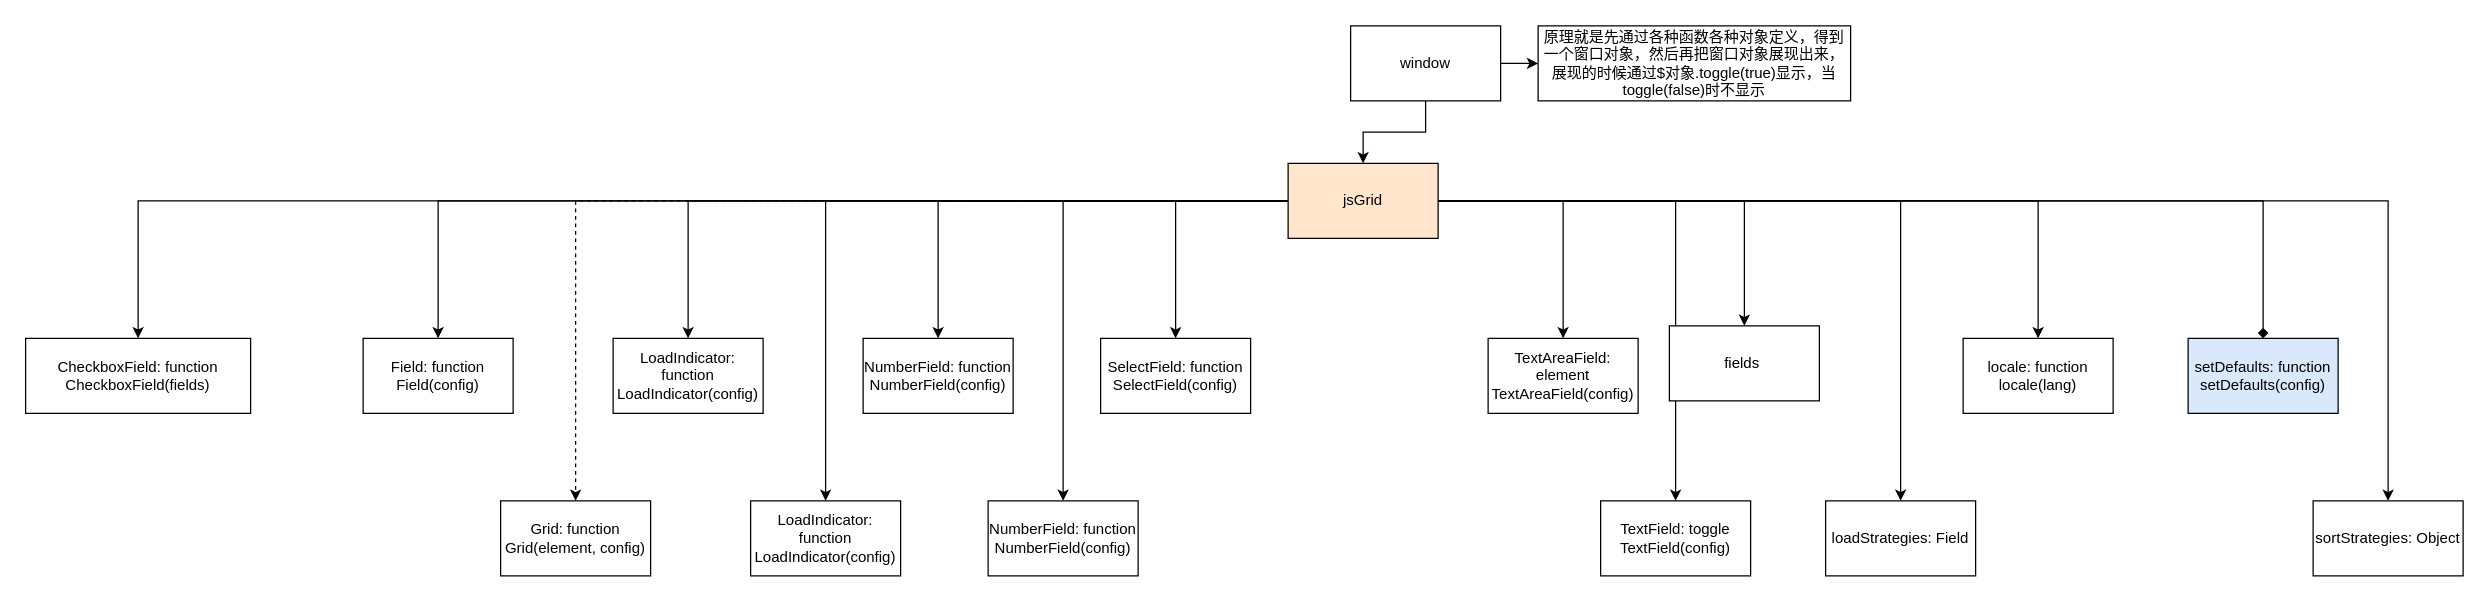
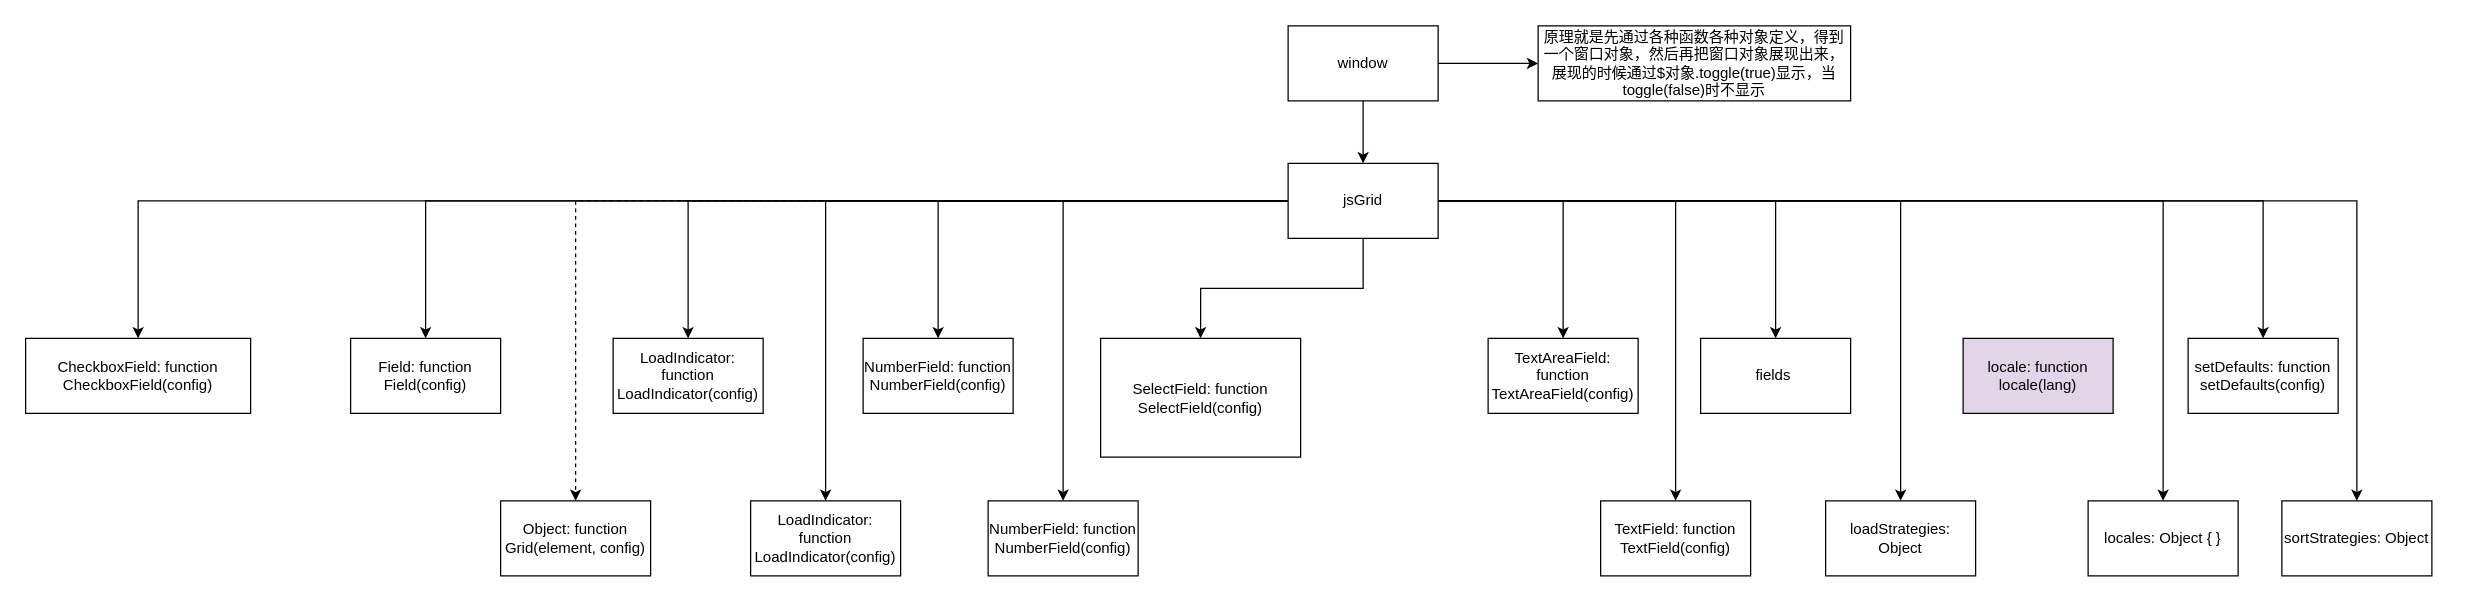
node "window": moved (1426, 63) -> (1363, 63)
node "jsGrid": fillcolor #ffe6cc -> #ffffff
edge "jsGrid" -> "locale: function locale(lang)": removed
edge "jsGrid" -> "setDefaults: function setDefaults(config)": arrowhead diamond -> classic
edge "jsGrid" -> "locales: Object { }": added
node "fields": moved (1744, 363) -> (1776, 376)
node "CheckboxField: function CheckboxField(fields)": label "CheckboxField: function CheckboxField(fields)" -> "CheckboxField: function CheckboxField(config)"
node "Field: function Field(config)": moved (438, 376) -> (426, 376)
node "SelectField: function SelectField(config)": size 150x75 -> 200x119
node "TextAreaField: element TextAreaField(config)": label "TextAreaField: element TextAreaField(config)" -> "TextAreaField: function TextAreaField(config)"
node "locale: function locale(lang)": fillcolor #ffffff -> #e1d5e7
node "setDefaults: function setDefaults(config)": fillcolor #dae8fc -> #ffffff
node "Grid: function Grid(element, config)": label "Grid: function Grid(element, config)" -> "Object: function Grid(element, config)"
node "TextField: toggle TextField(config)": label "TextField: toggle TextField(config)" -> "TextField: function TextField(config)"
node "loadStrategies: Field": label "loadStrategies: Field" -> "loadStrategies: Object"
node "locales: Object { }": added
node "sortStrategies: Object": moved (2388, 538) -> (2357, 538)
